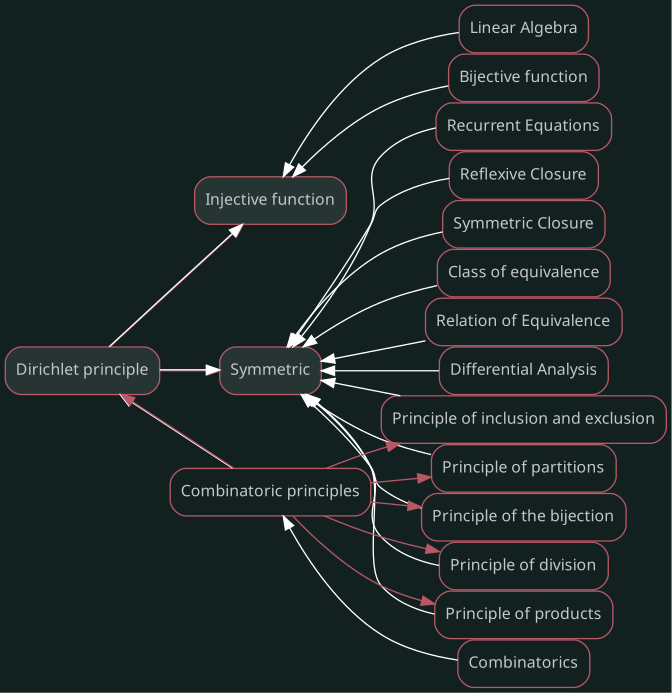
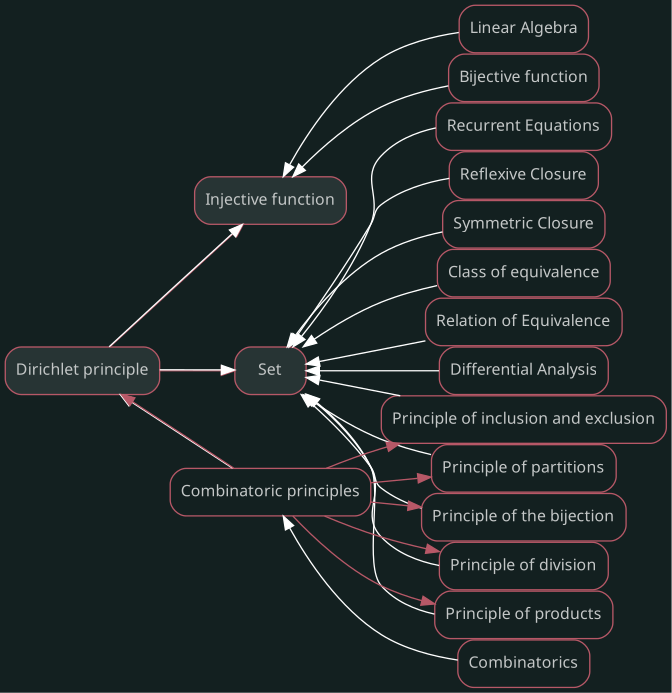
node "Symmetric": label "Symmetric" -> "Set"
